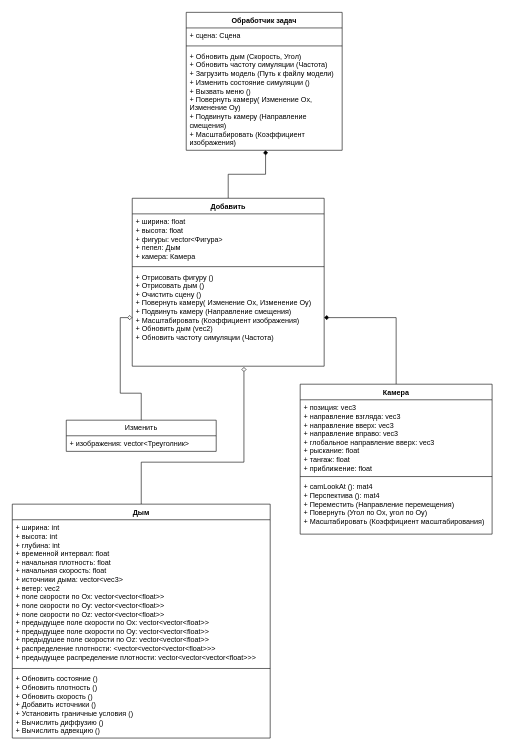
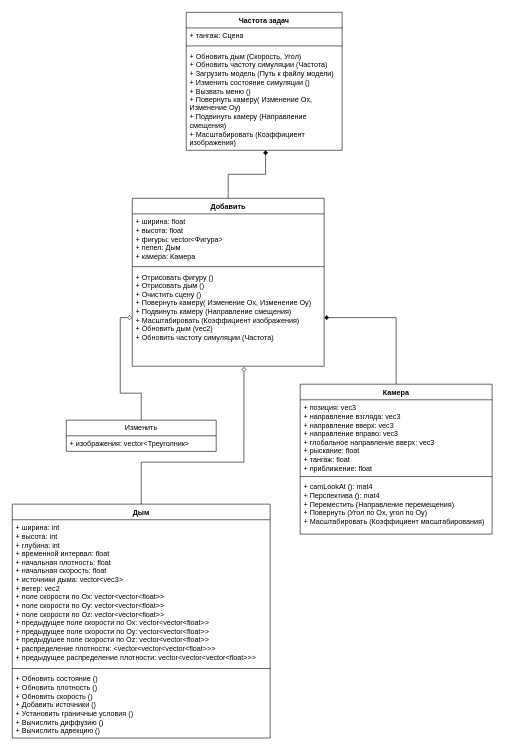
node "Обработчик задач": label "Обработчик задач" -> "Частота задач"
node "+ сцена: Сцена": label "+ сцена: Сцена" -> "+ тангаж: Сцена"
